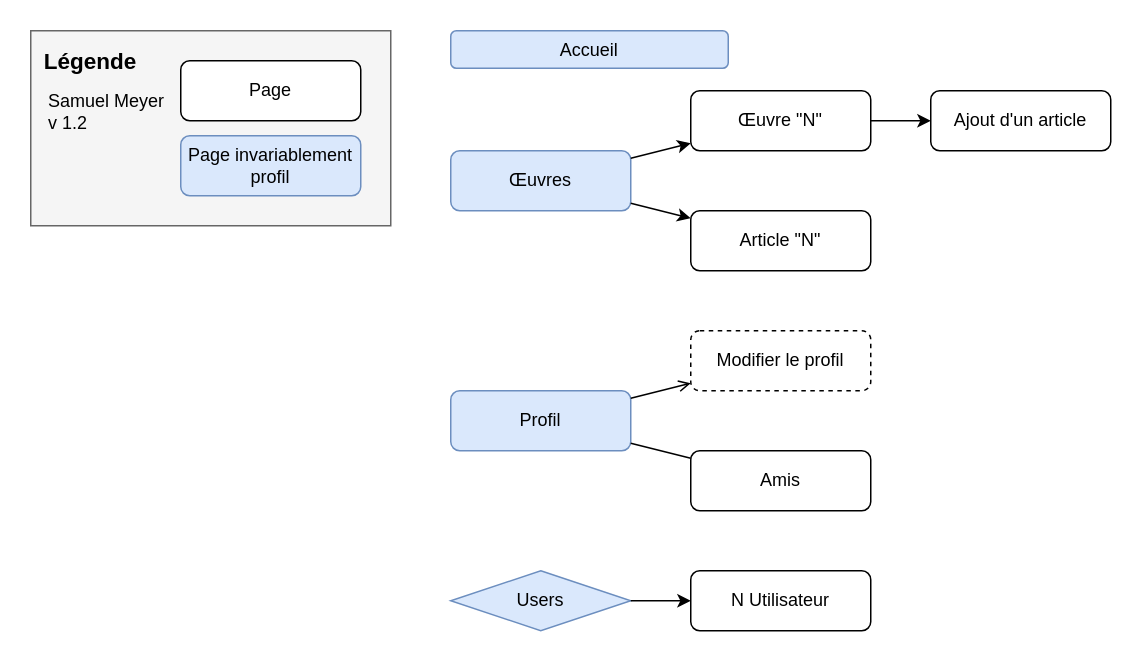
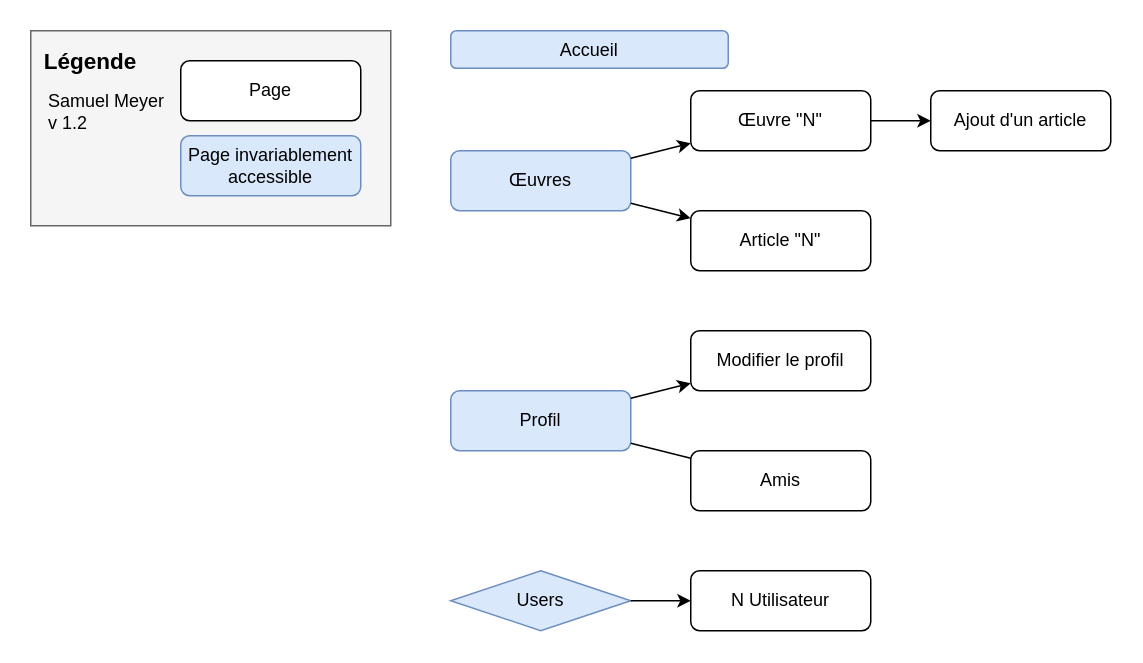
node "Page invariablement profil": label "Page invariablement profil" -> "Page invariablement accessible"
node "Modifier le profil": style dashed -> solid
edge "Profil" -> "Modifier le profil": arrowhead open -> classic
